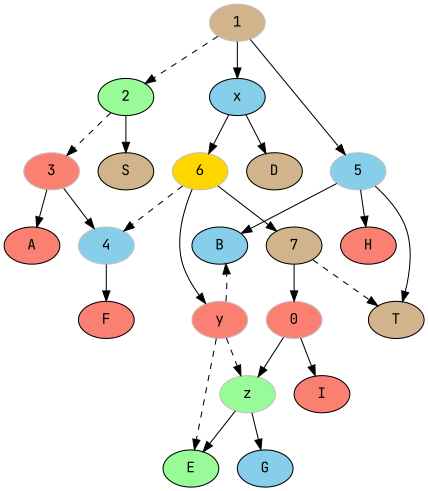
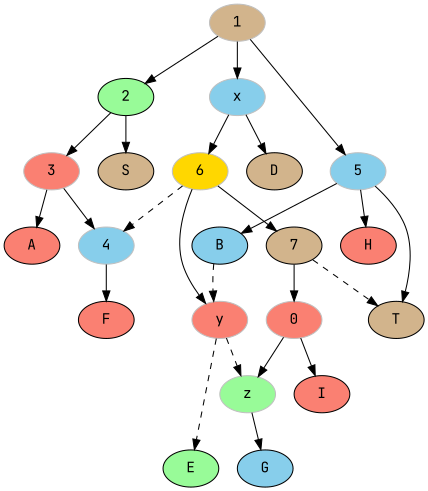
edge "1" -> "2": style dashed -> solid
node "x": color black -> grey
edge "2" -> "3": style dashed -> solid
edge "y" -> "B": reversed
edge "z" -> "E": removed
